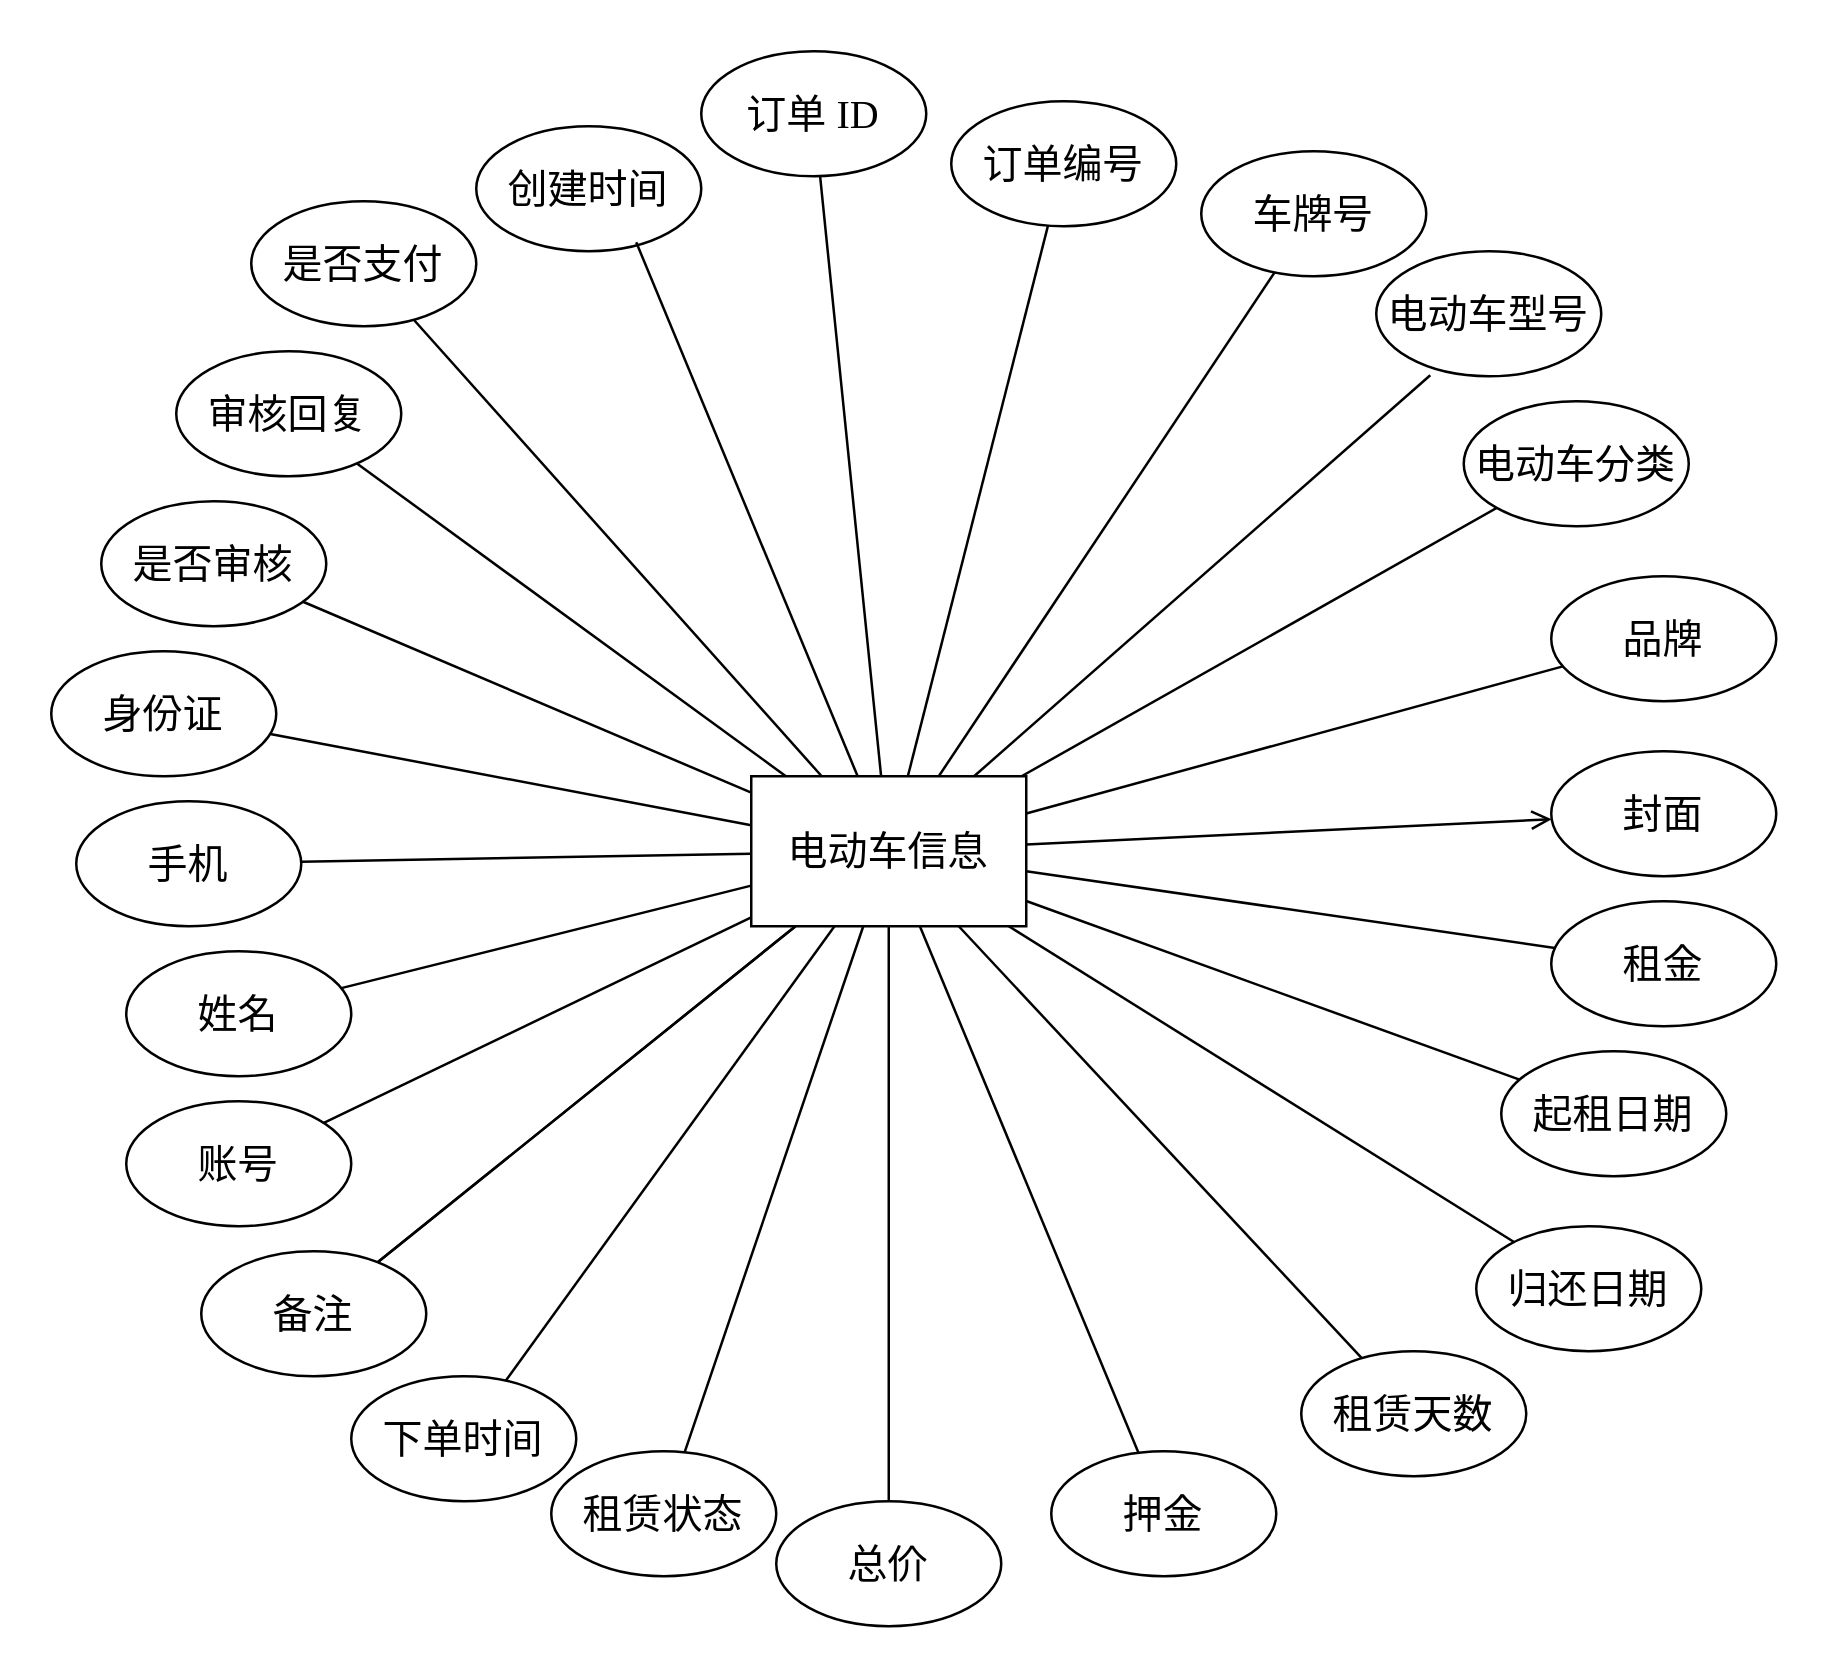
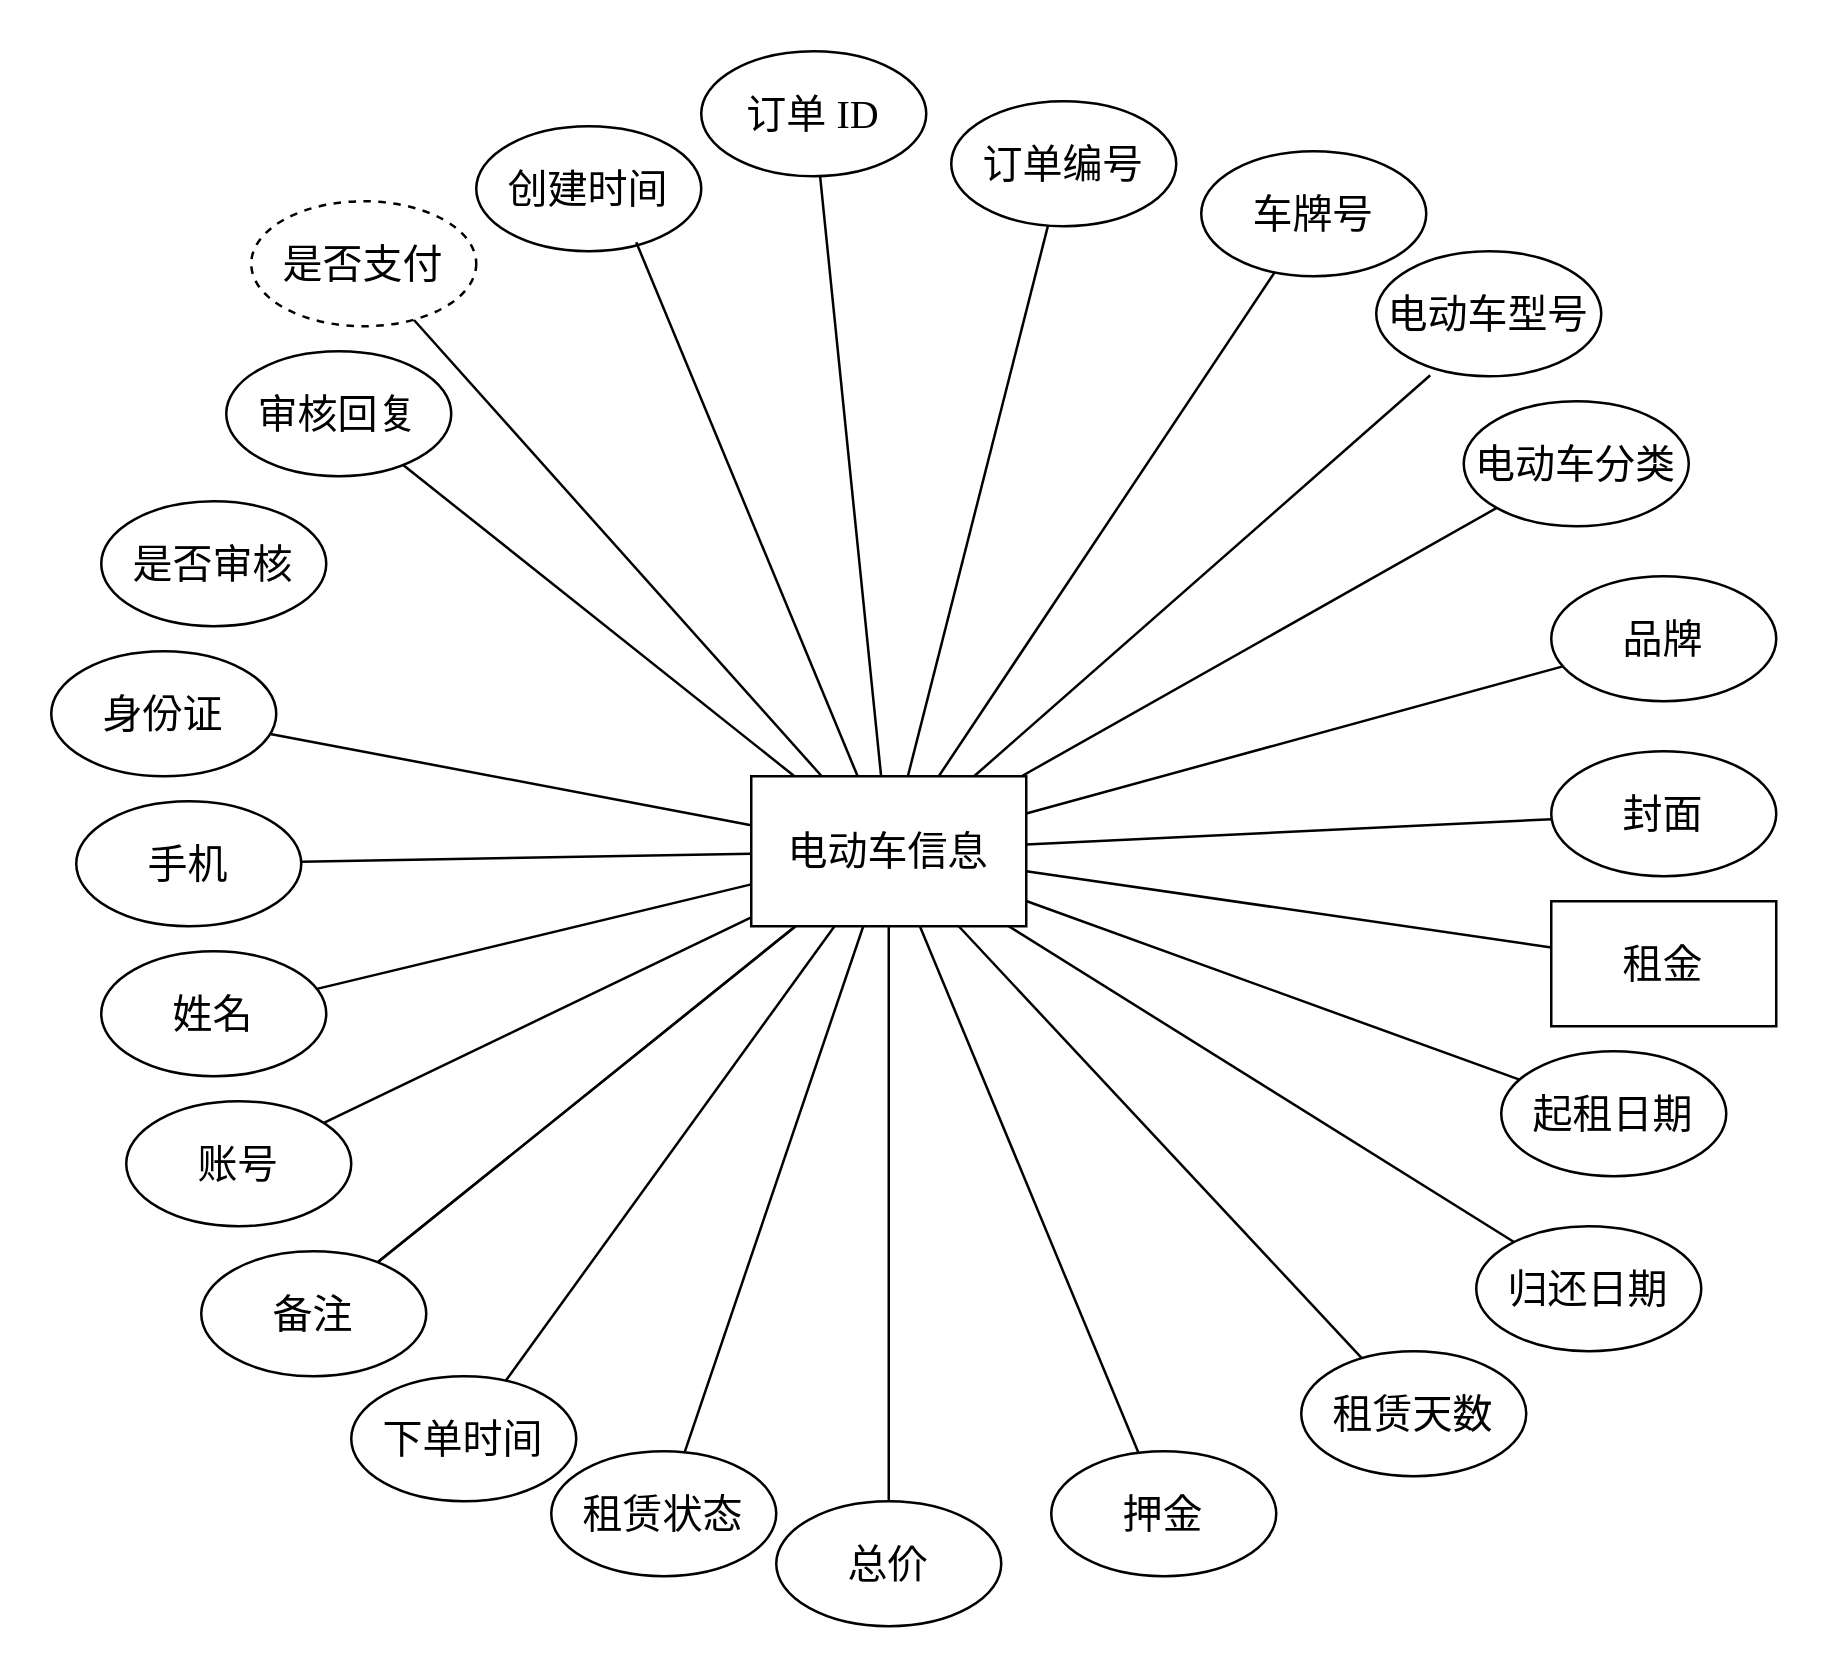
node "是否支付": style solid -> dashed
node "审核回复": moved (289, 414) -> (339, 414)
edge "是否审核" -- "电动车信息": removed
edge "电动车信息" -> "封面": arrowhead open -> none
node "租金": shape ellipse -> rectangle
node "姓名": moved (239, 1014) -> (214, 1014)
